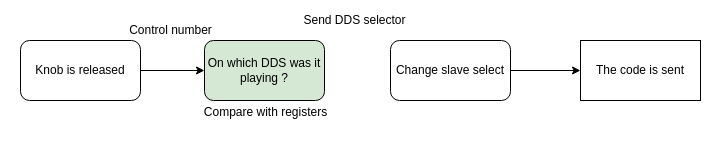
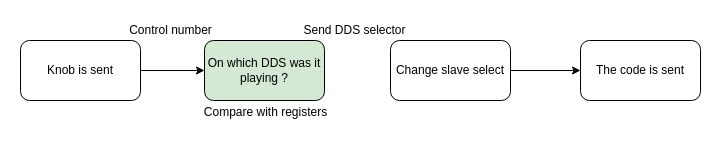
node "Send DDS selector": moved (355, 21) -> (355, 31)
node "Knob is released": label "Knob is released" -> "Knob is sent"
node "The code is sent": shape rectangle -> rounded rectangle
